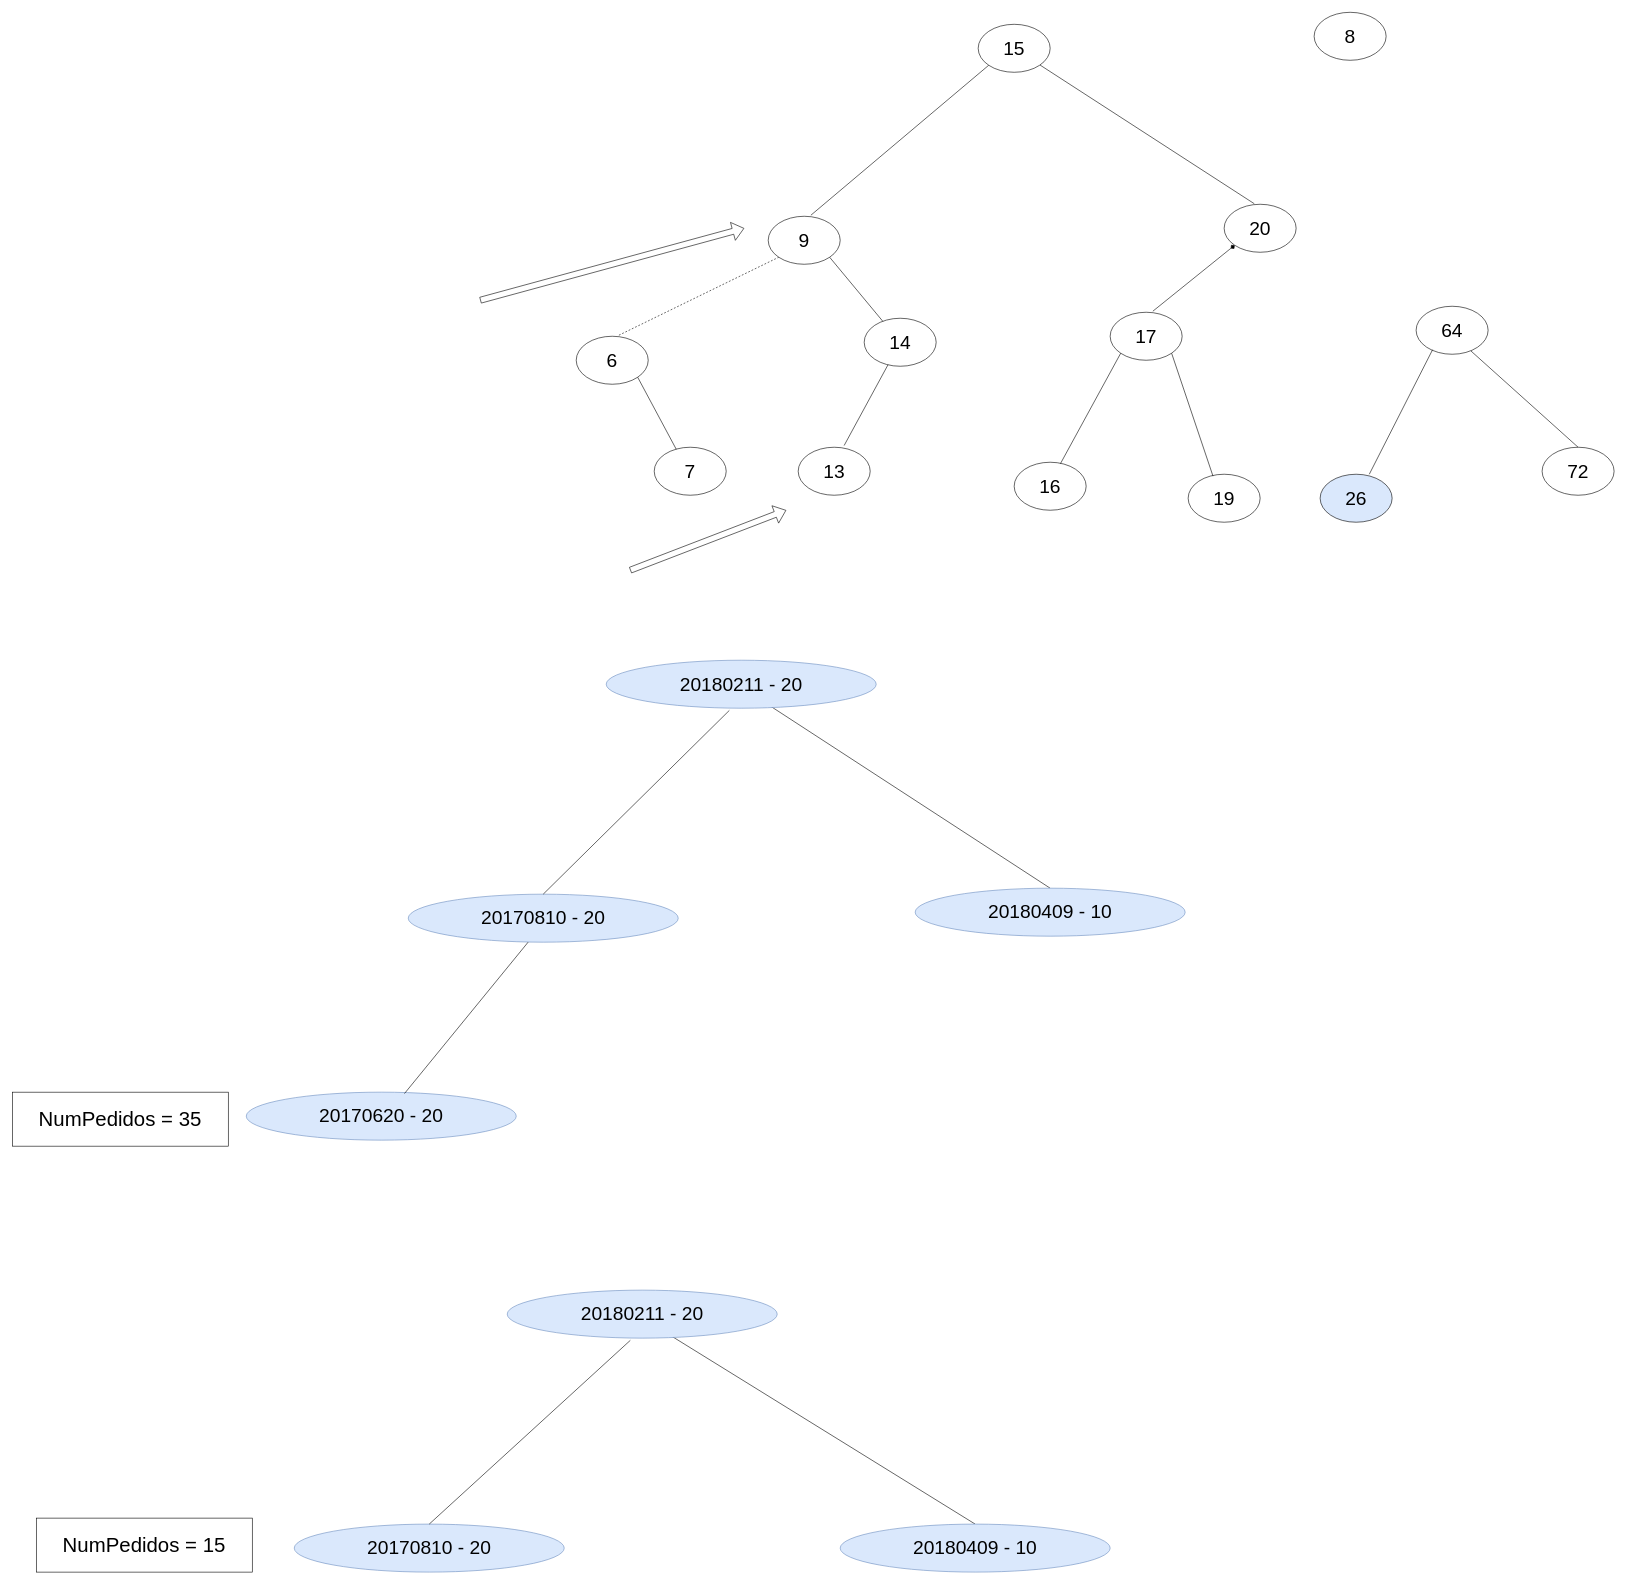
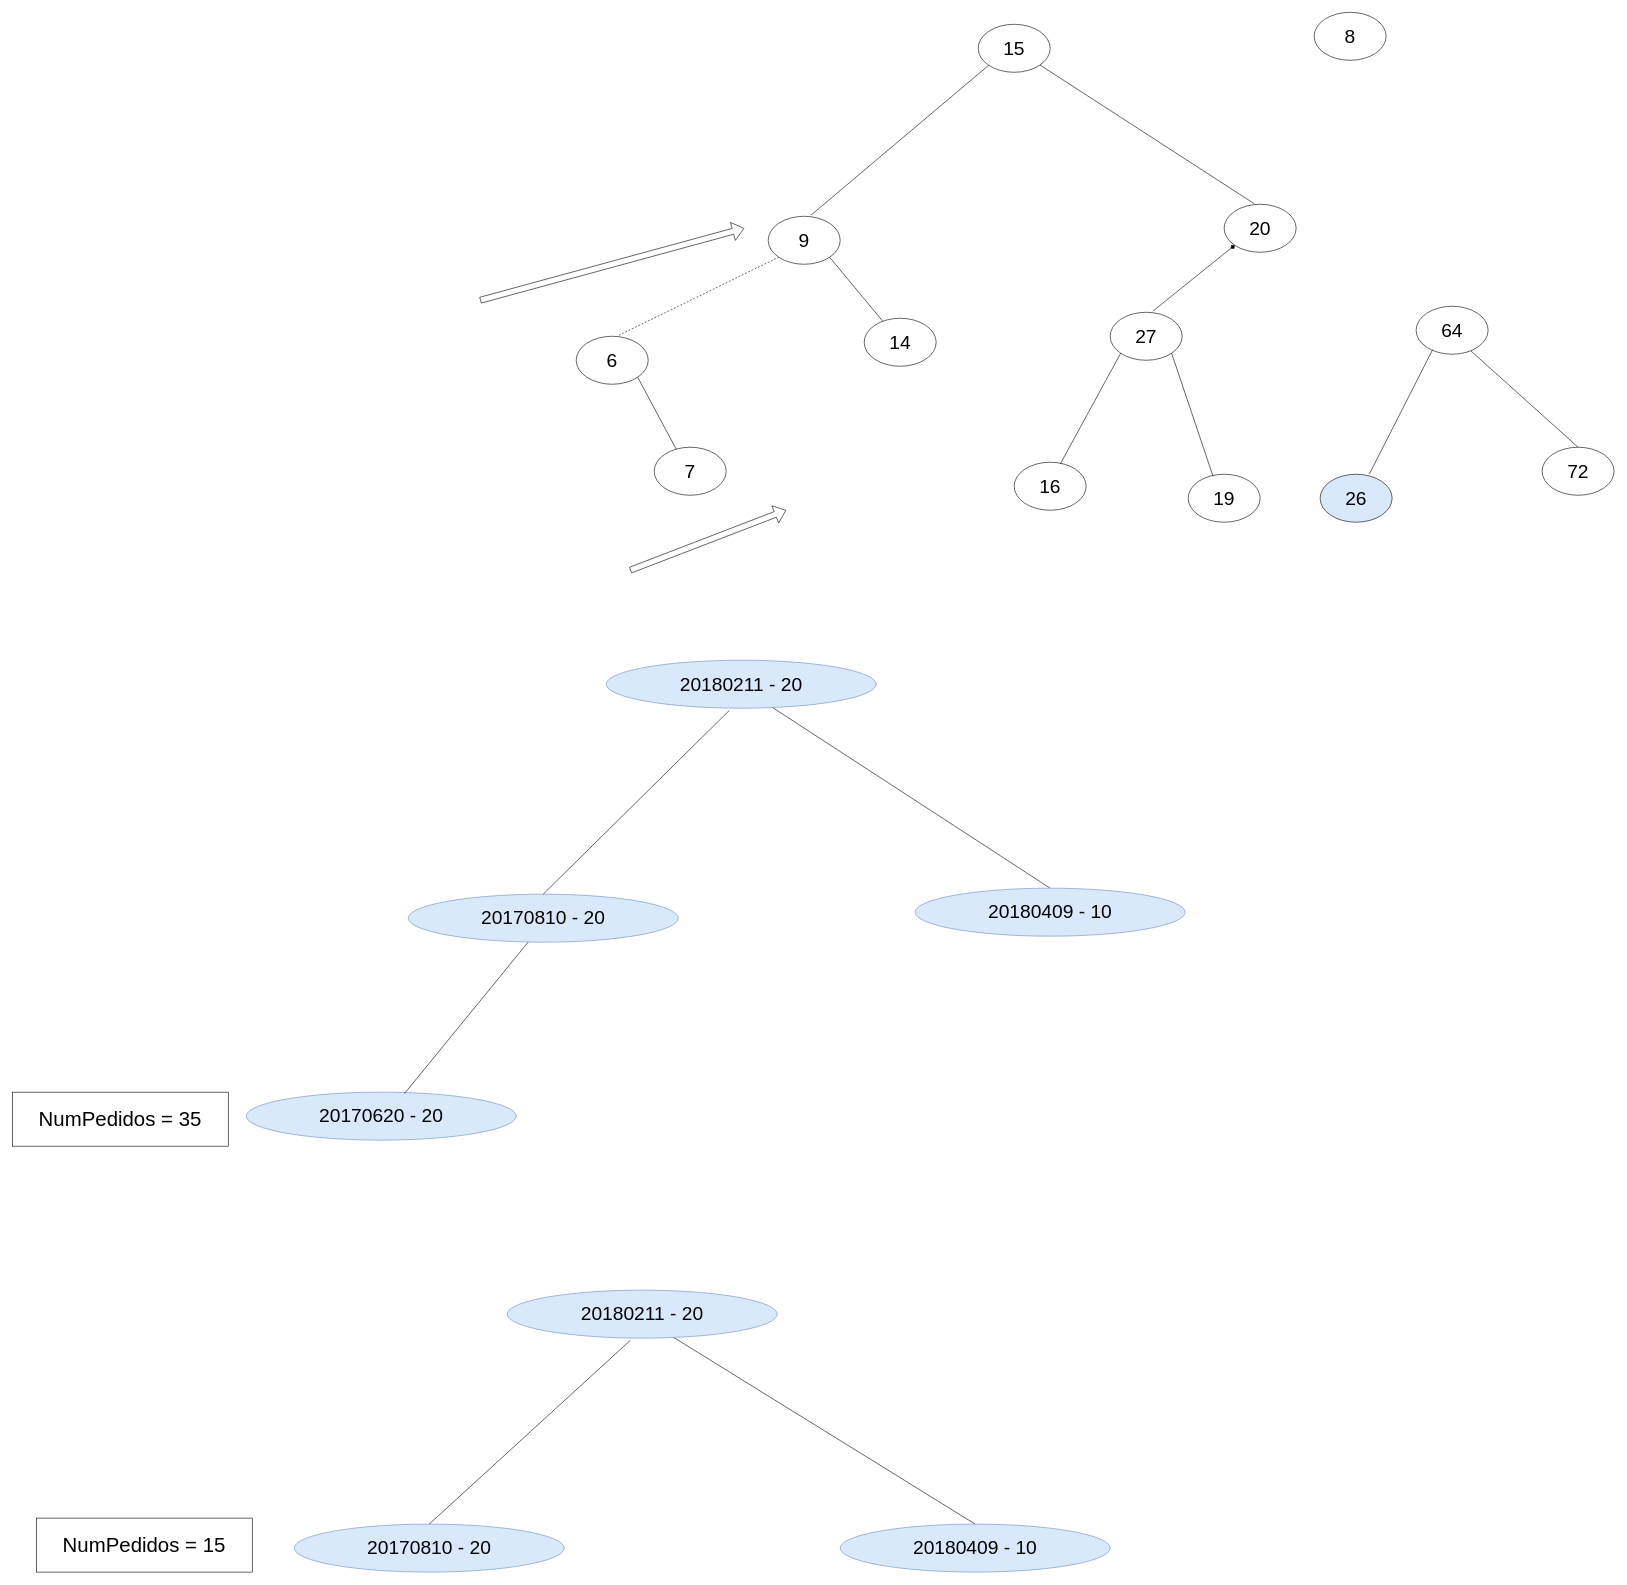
node "17": label "17" -> "27"
edge "14" -- "13": removed
node "13": removed
